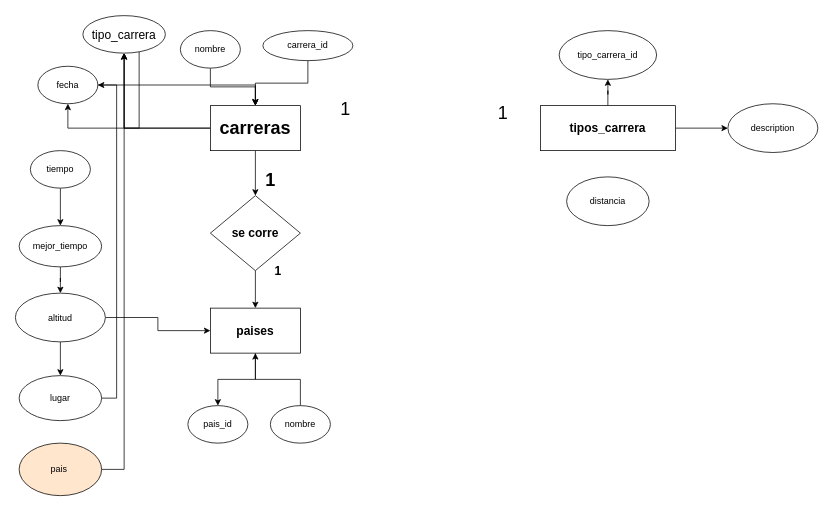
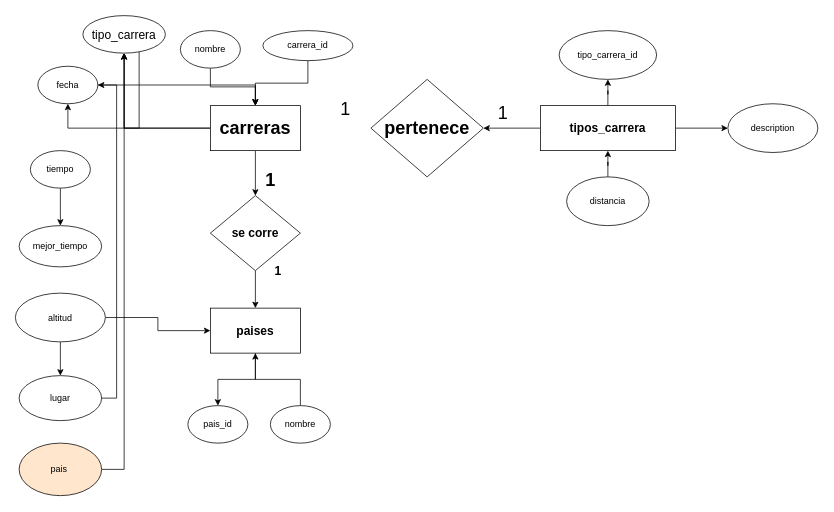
node "pertenece": added
edge "tipos_carrera" -> "pertenece": added
edge "distancia" -> "tipos_carrera": added
edge "mejor_tiempo" -> "altitud": removed
